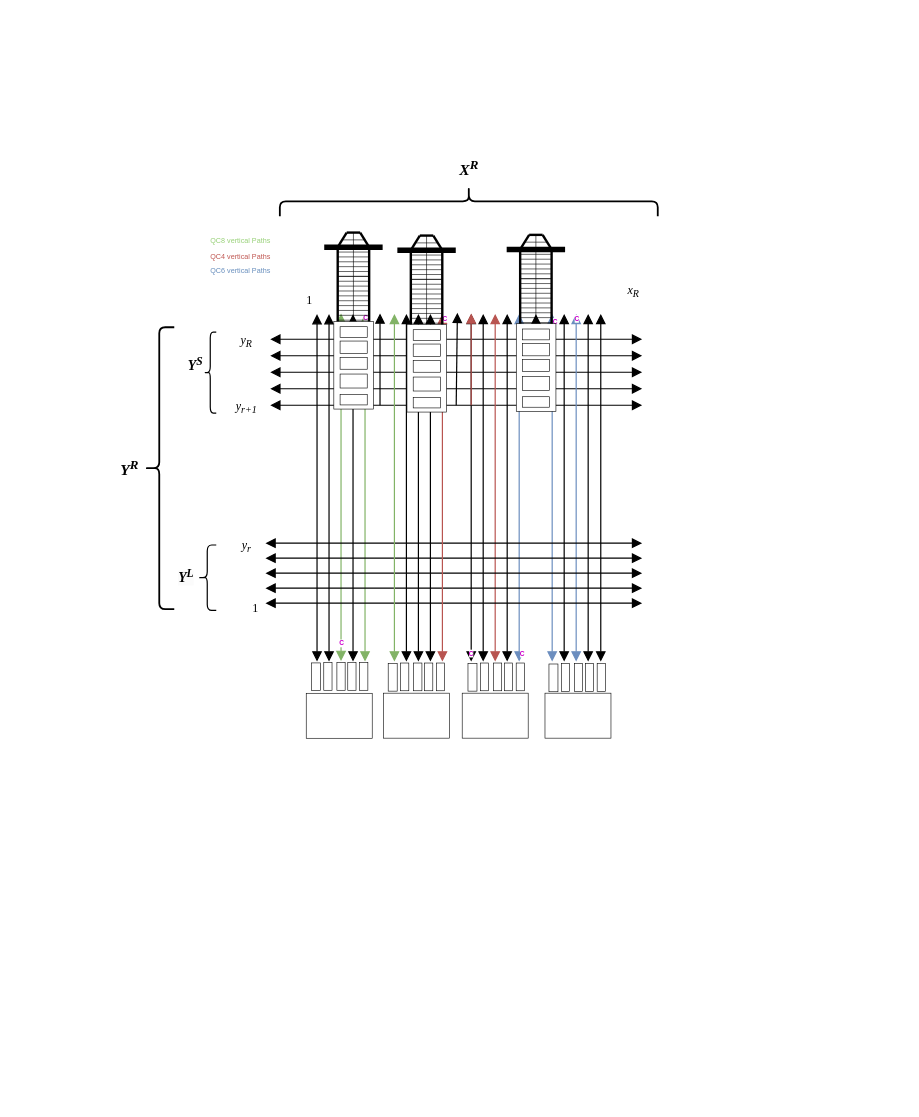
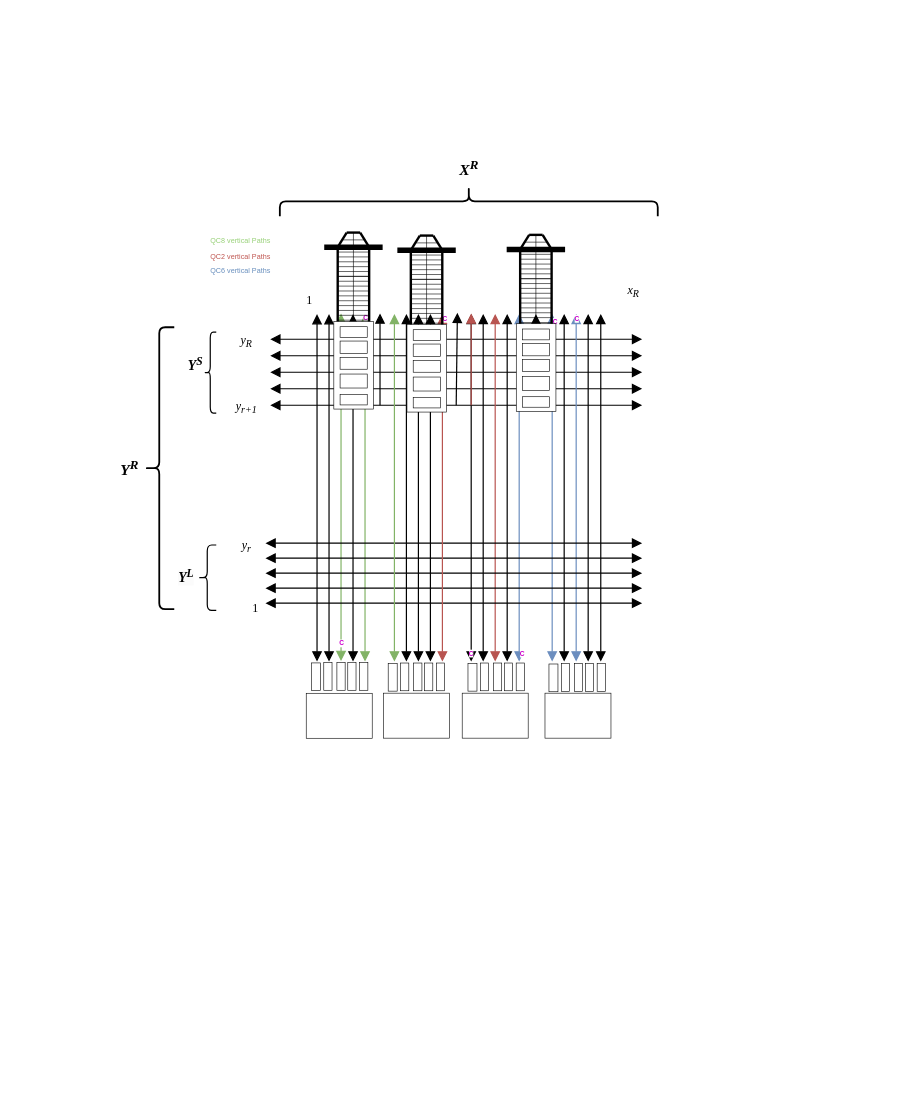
node "QC4 vertical Paths": label "QC4 vertical Paths" -> "QC2 vertical Paths"
